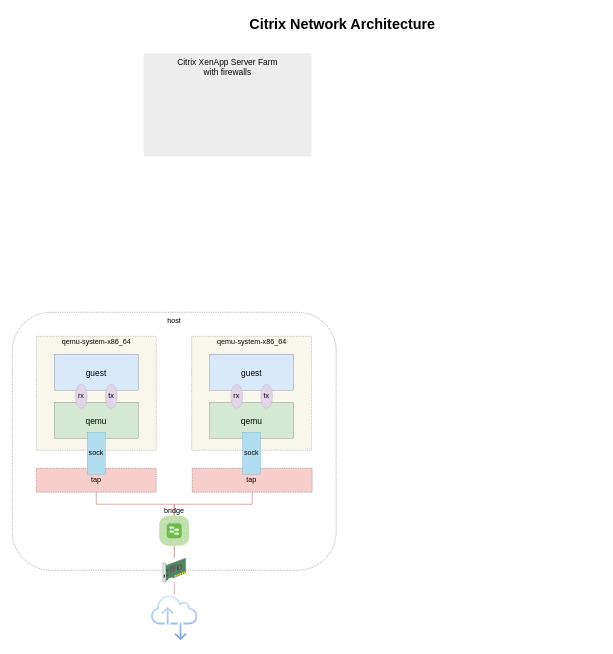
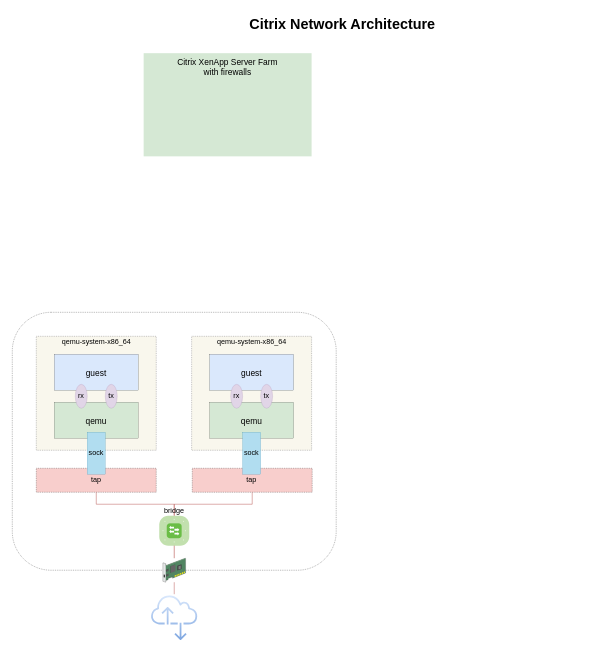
node "Citrix XenApp Server Farm with firewalls": fillcolor #ededed -> #d5e8d4
node "host": removed
